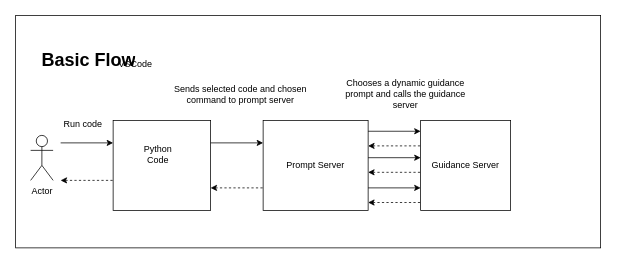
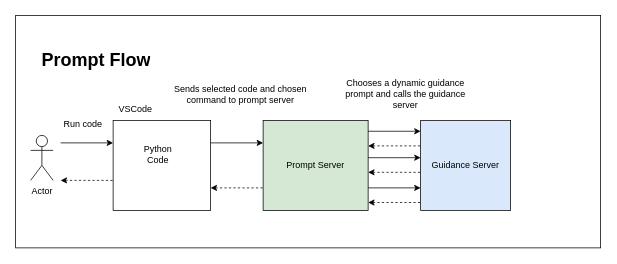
node "Basic Flow": label "Basic Flow" -> "Prompt Flow"
node "VSCode": moved (135, 64) -> (135, 109)
node "Prompt Server": fillcolor #ffffff -> #d5e8d4
node "Guidance Server": fillcolor #ffffff -> #dae8fc
